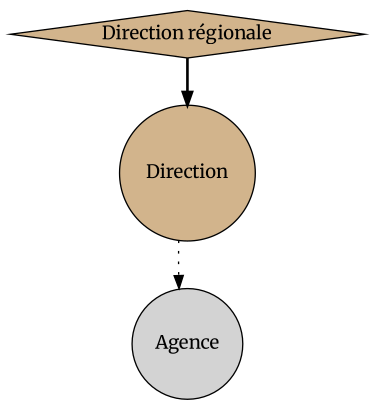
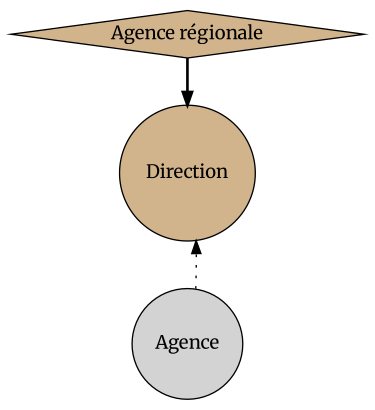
node "Direction régionale": label "Direction régionale" -> "Agence régionale"
edge "Direction" -> "Agence": reversed
